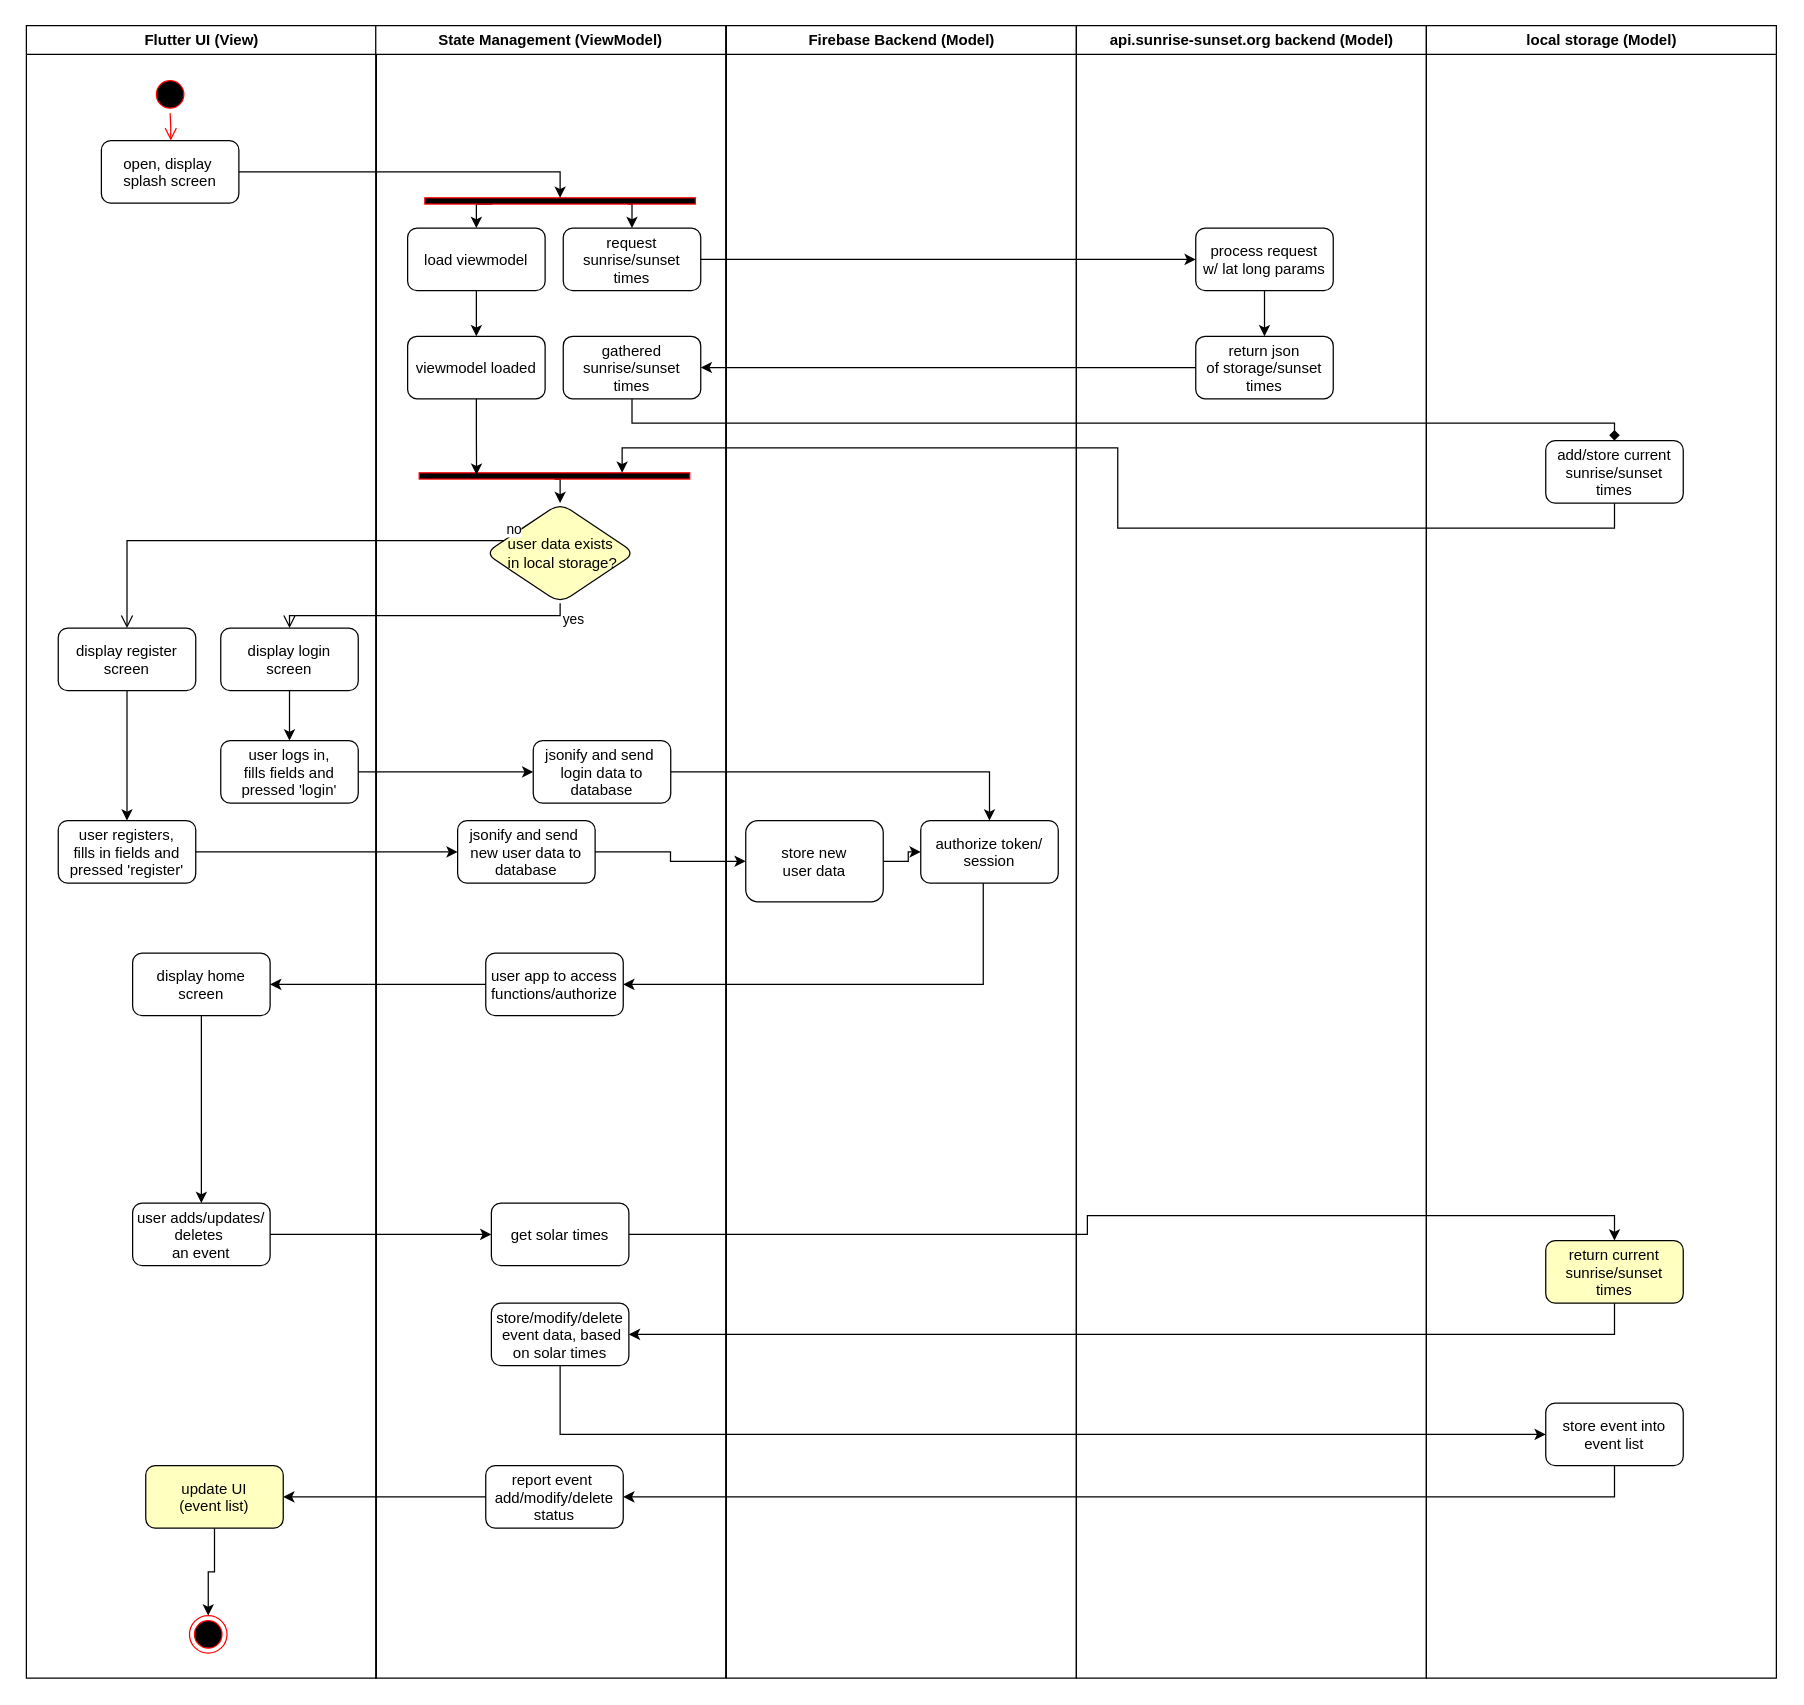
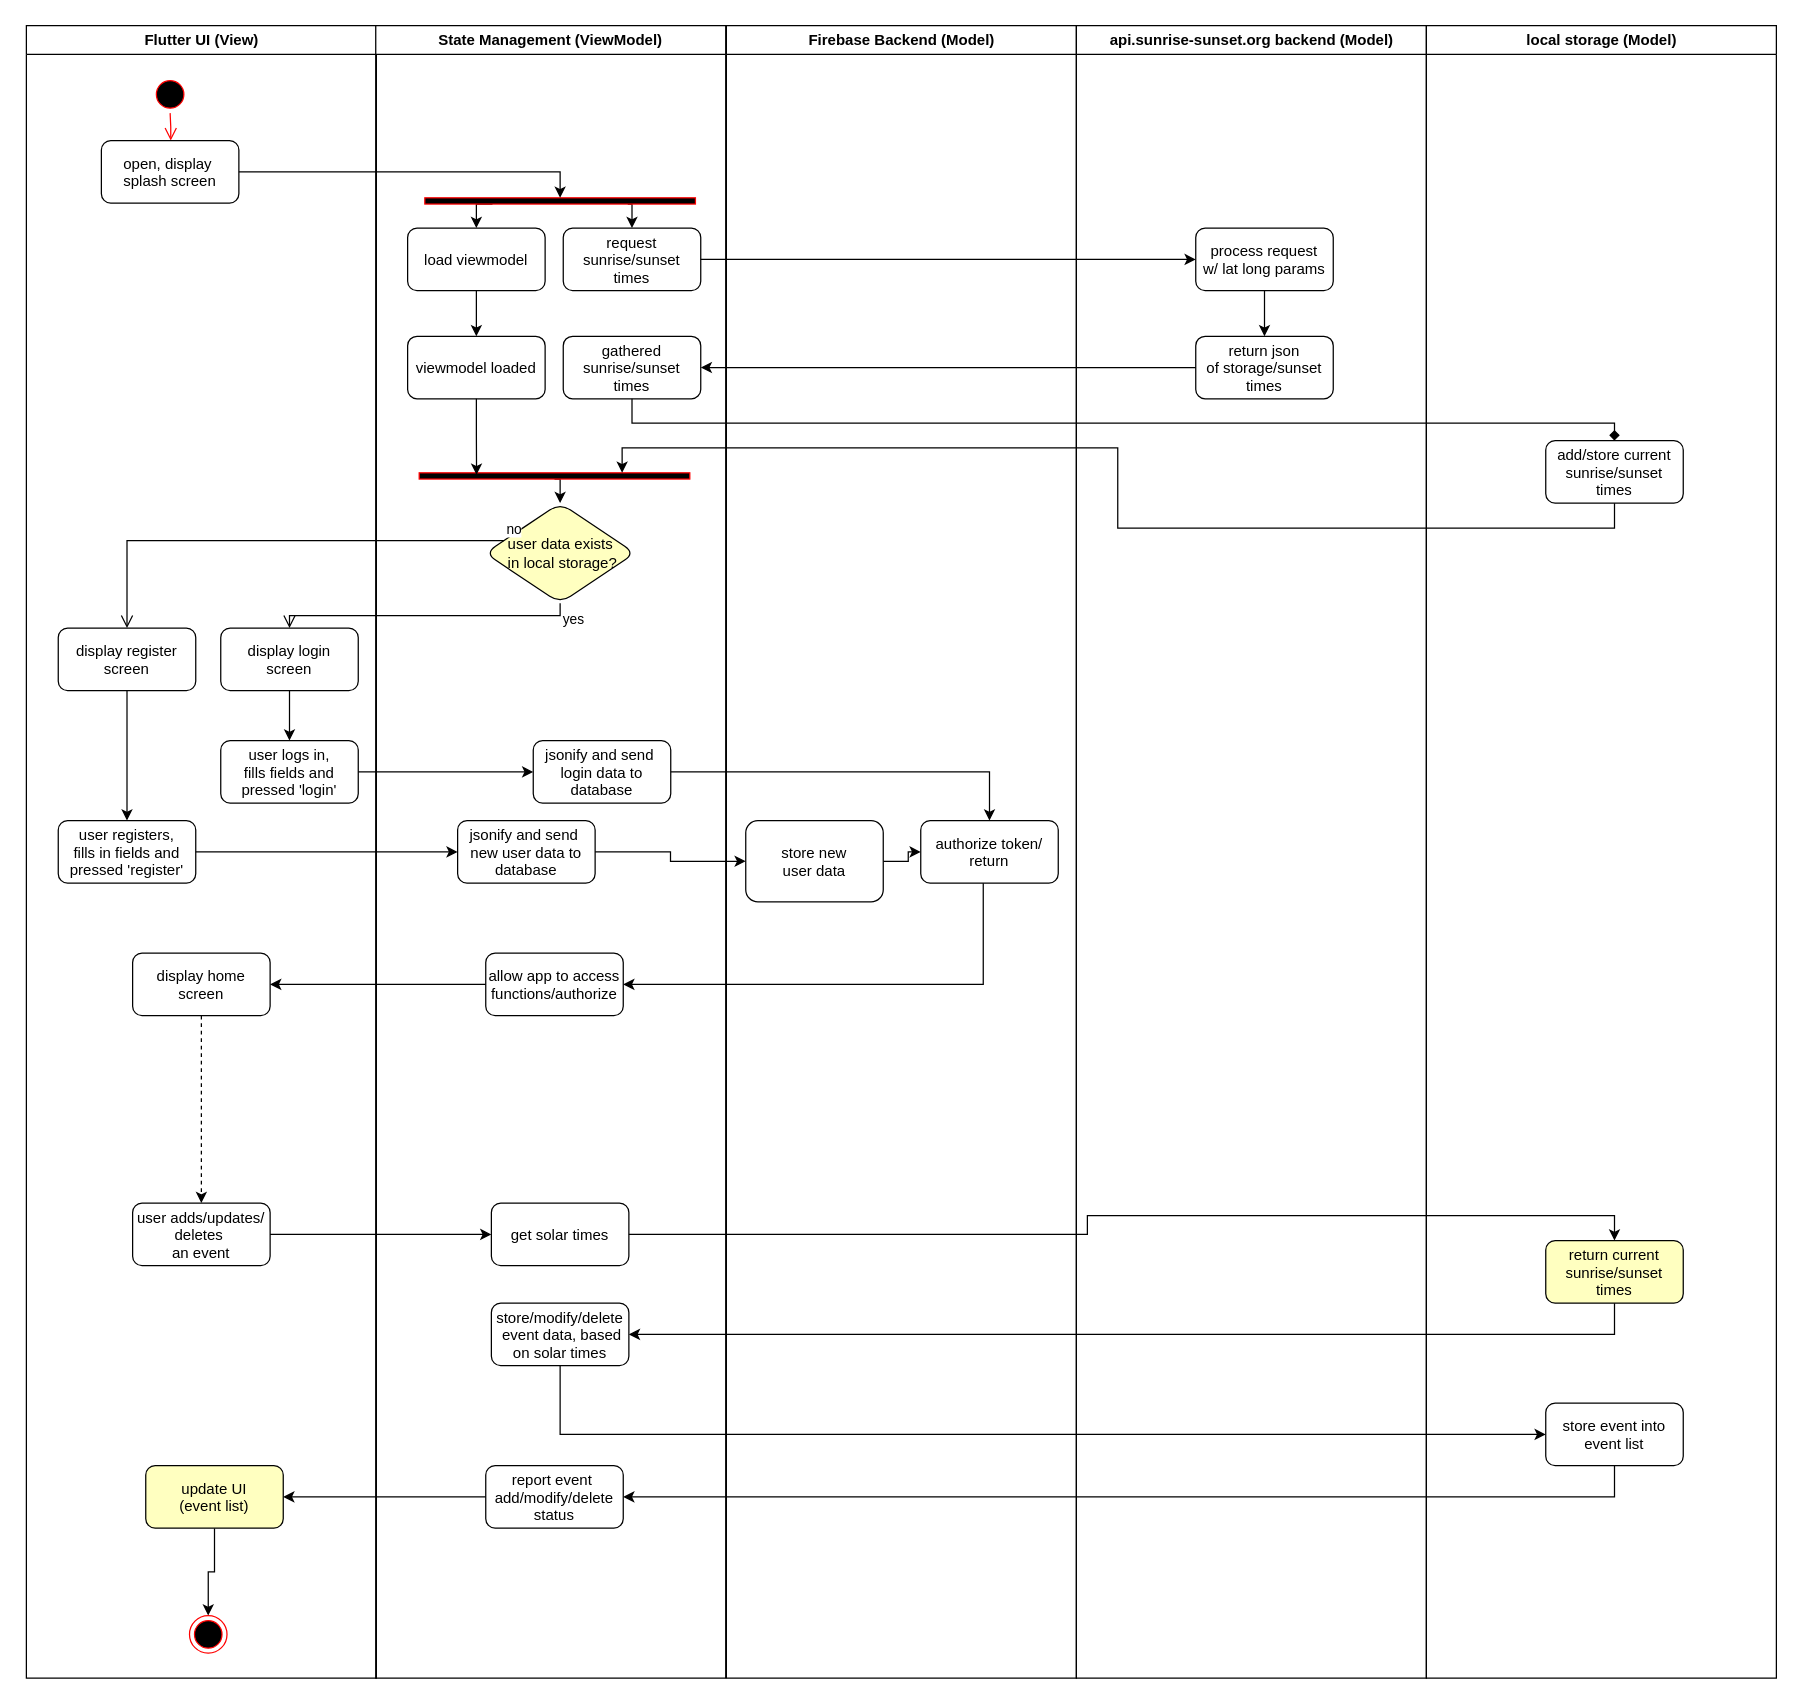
node "authorize token/ session": label "authorize token/ session" -> "authorize token/ return"
node "user app to access functions/authorize": label "user app to access functions/authorize" -> "allow app to access functions/authorize"
edge "display home screen" -> "user adds/updates/ deletes an event": style solid -> dashed
